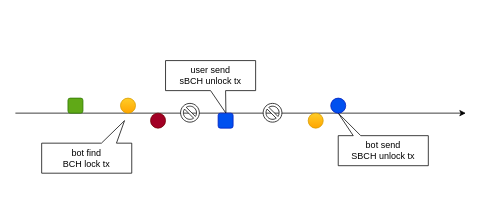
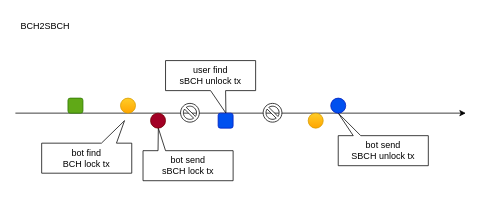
node "BCH2SBCH": added
node "user send sBCH unlock tx": label "user send sBCH unlock tx" -> "user find sBCH unlock tx"
node "bot send sBCH lock tx": added
